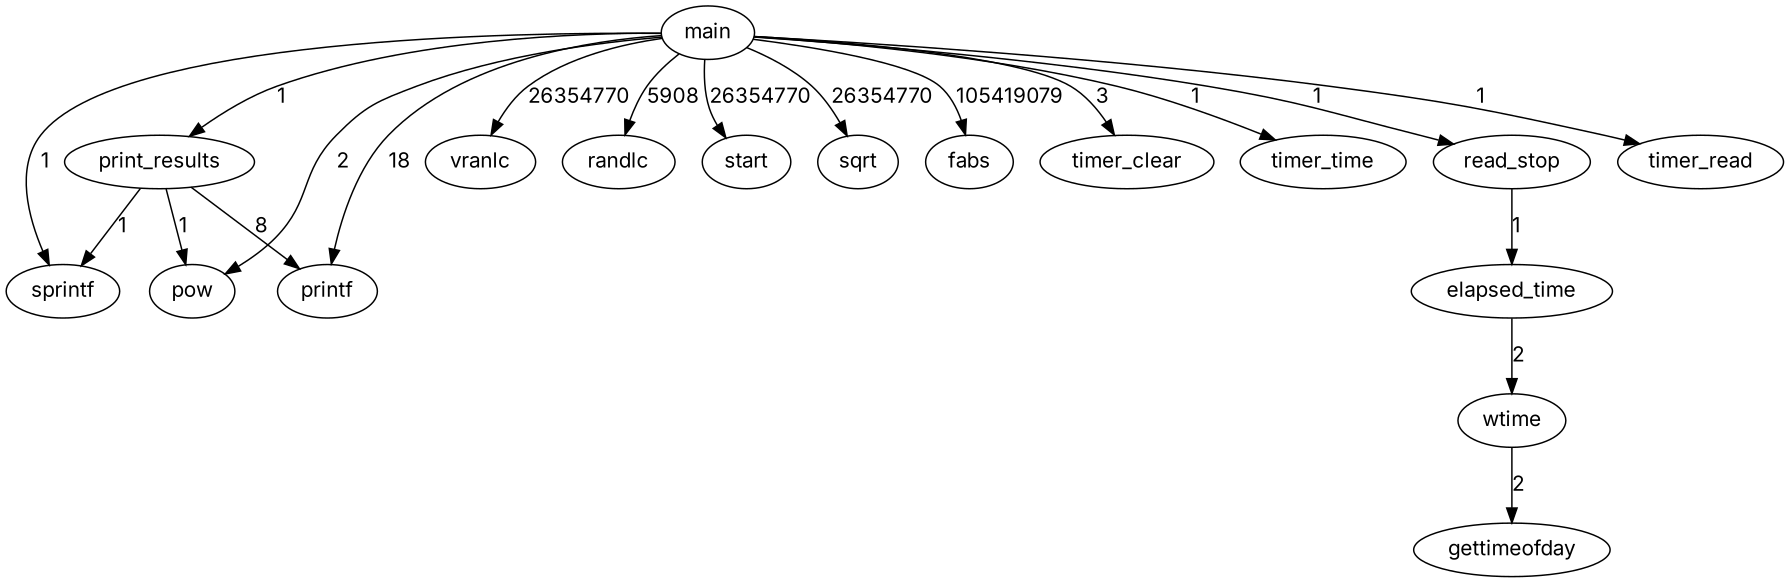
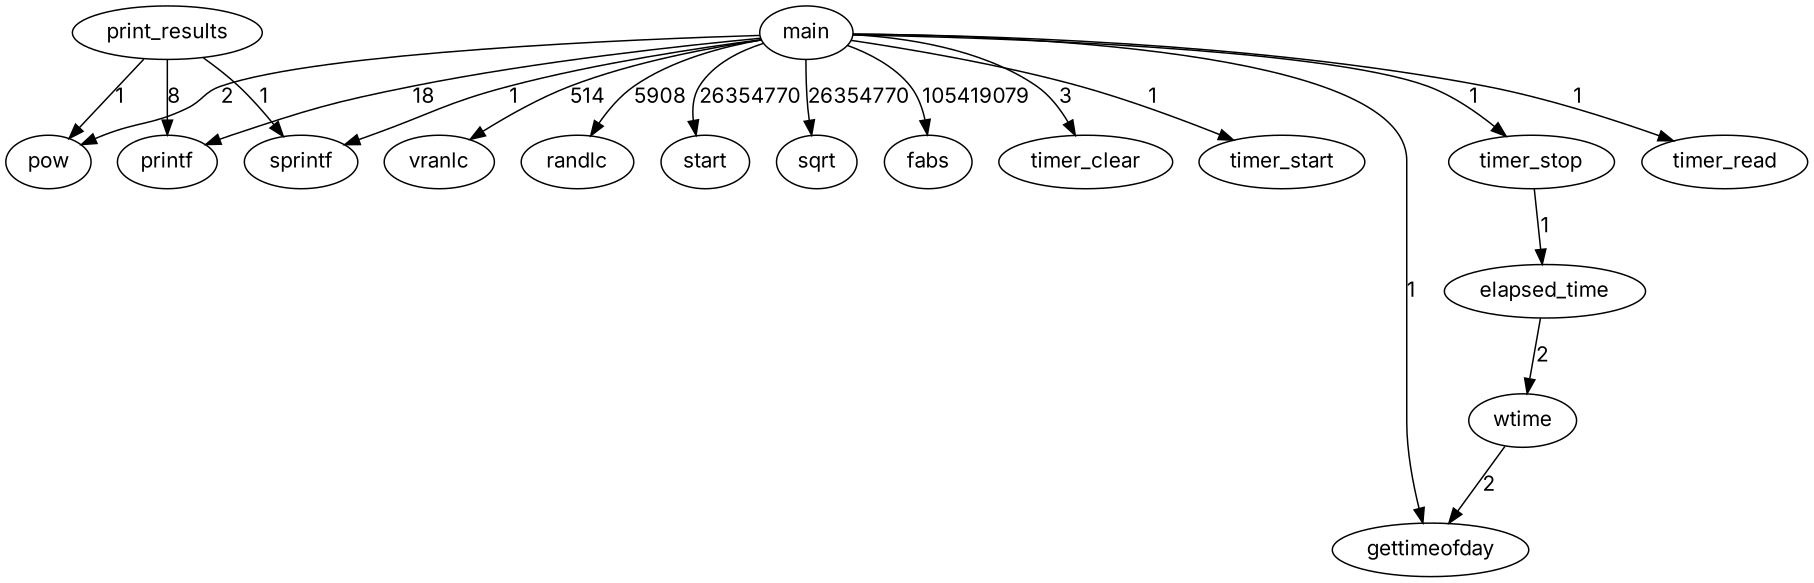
edge "main" -> "print_results": now "main" -> "gettimeofday"
edge "main" -> "vranlc": label "26354770" -> "514"
node "timer_time": label "timer_time" -> "timer_start"
node "read_stop": label "read_stop" -> "timer_stop"
